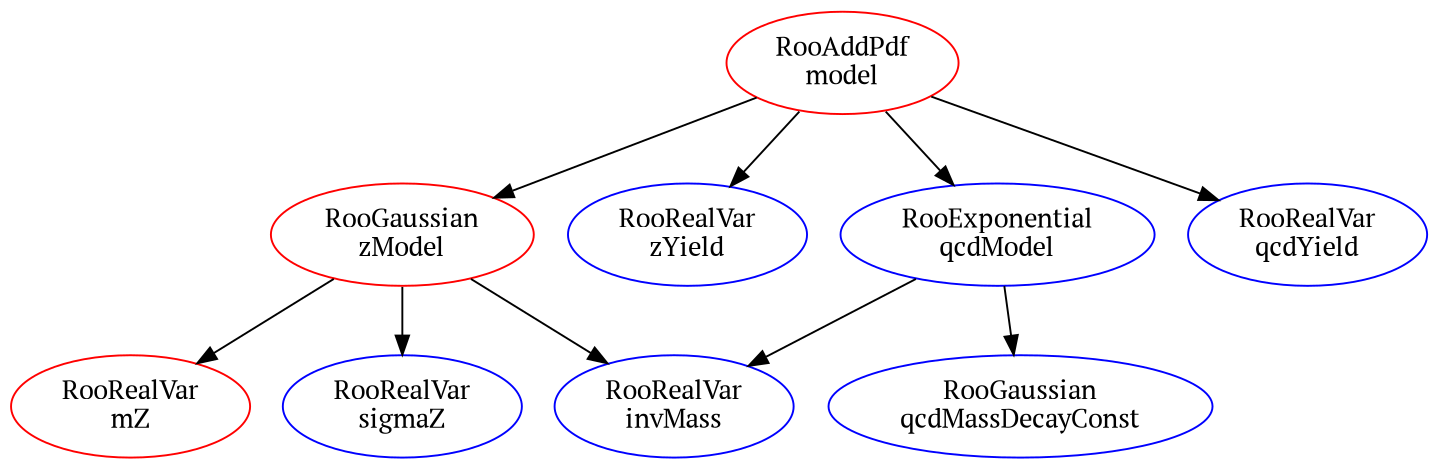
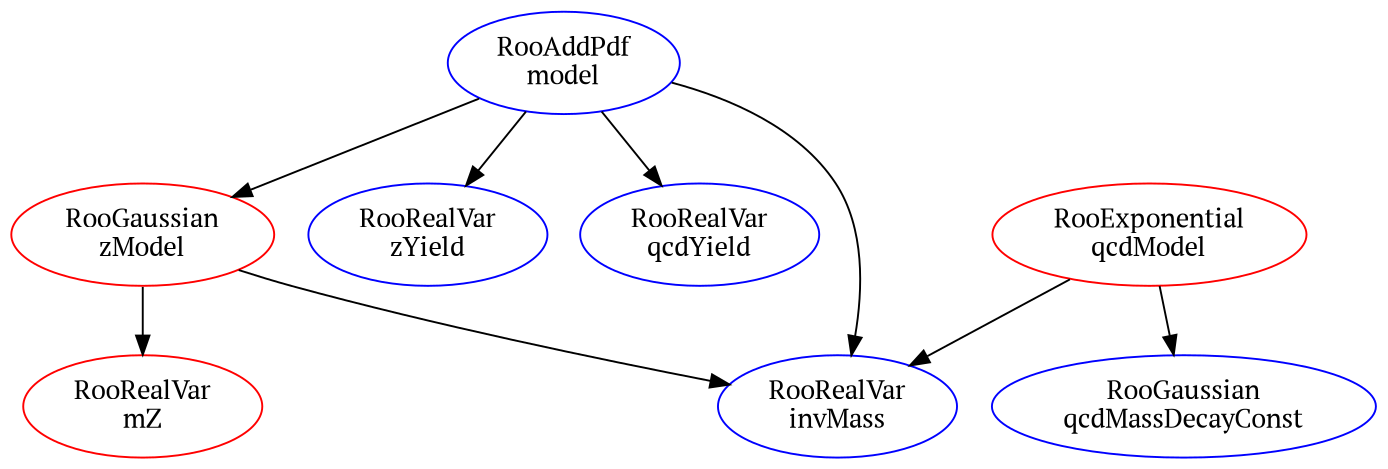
node "RooAddPdf model": color red -> blue
edge "RooAddPdf model" -> "RooExponential qcdModel": now "RooAddPdf model" -> "RooRealVar invMass"
node "RooExponential qcdModel": color blue -> red
node "RooRealVar sigmaZ": removed
